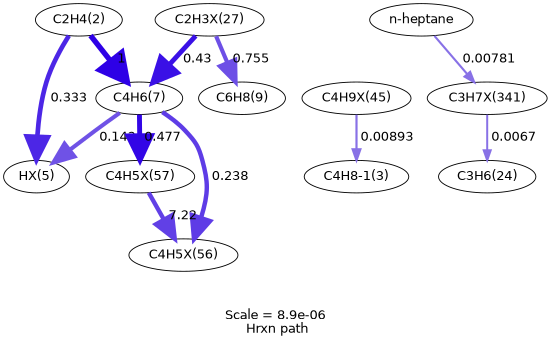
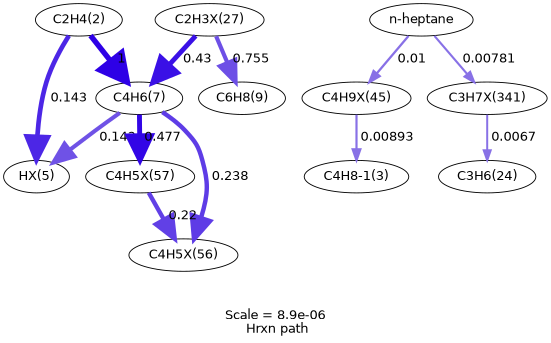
edge "n-heptane" -> "C4H9X(45)": added, label "0.01"
edge "C2H4(2)" -> "HX(5)": label " 0.333" -> " 0.143"
edge "C4H5X(57)" -> "C4H5X(56)": label " 7.22" -> " 0.22"
